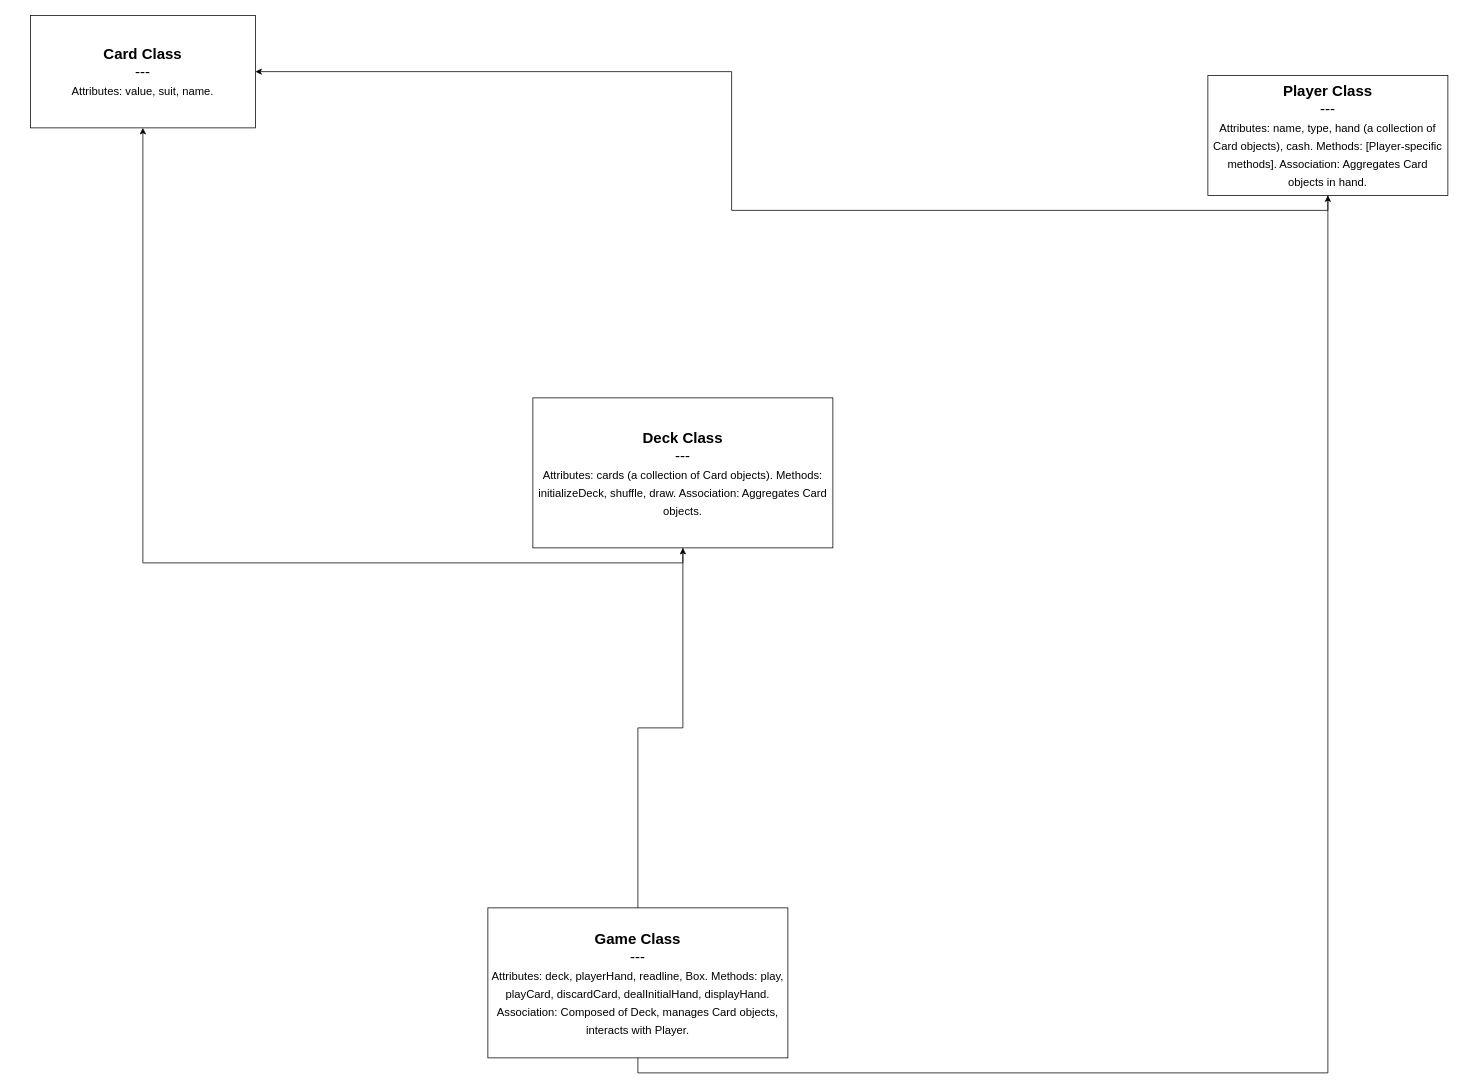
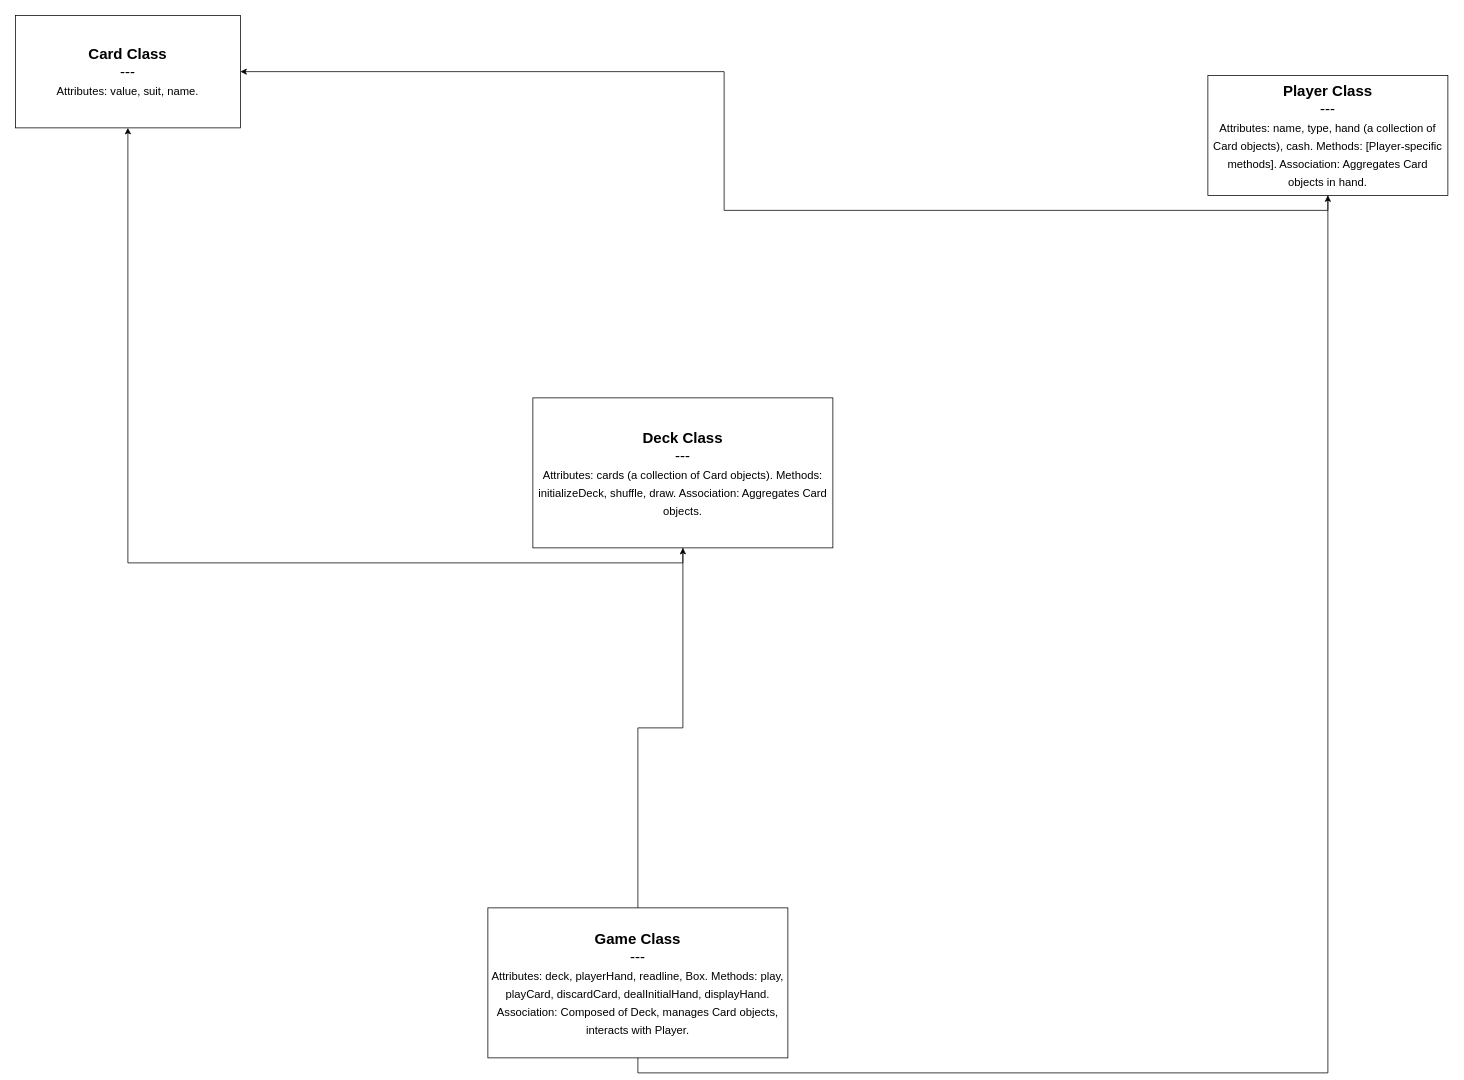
node "Card Class --- Attributes: value, suit, name.": moved (143, 72) -> (128, 72)
